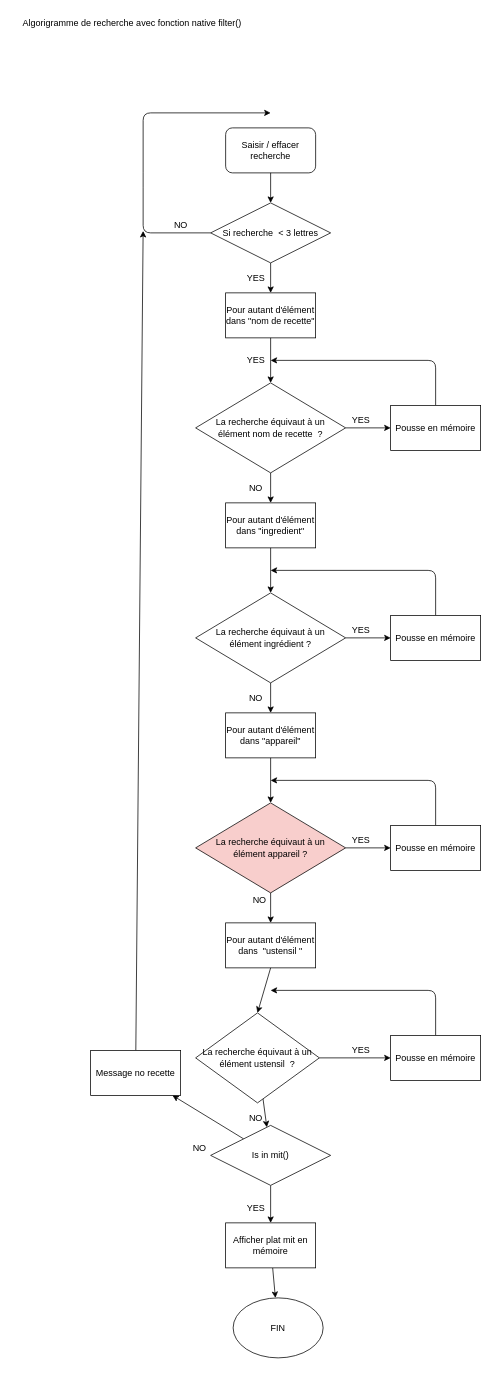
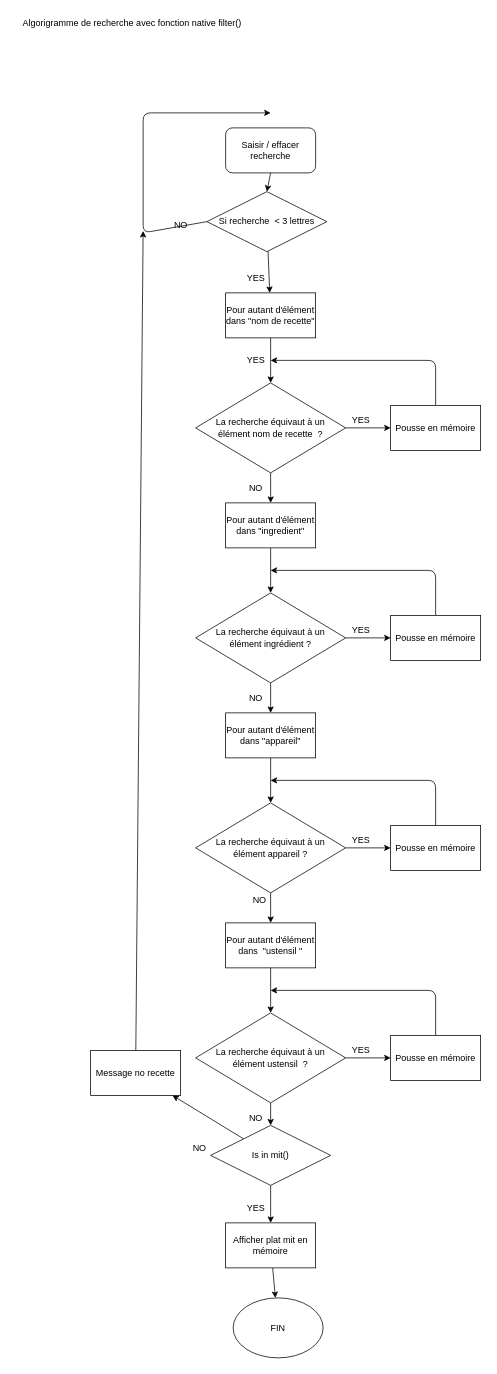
node "Si recherche < 3 lettres": moved (270, 233) -> (267, 222)
node "La recherche équivaut à un élément appareil ?": fillcolor #f8cecc -> #ffffff
node "La recherche équivaut à un élément ustensil ?": size 124x90 -> 150x90
